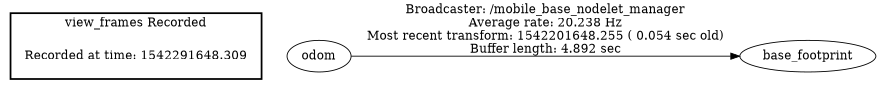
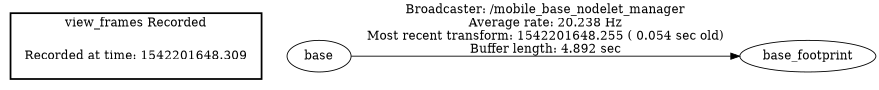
node "Recorded at time: 1542291648.309": label "Recorded at time: 1542291648.309" -> "Recorded at time: 1542201648.309"
node "odom": label "odom" -> "base"
